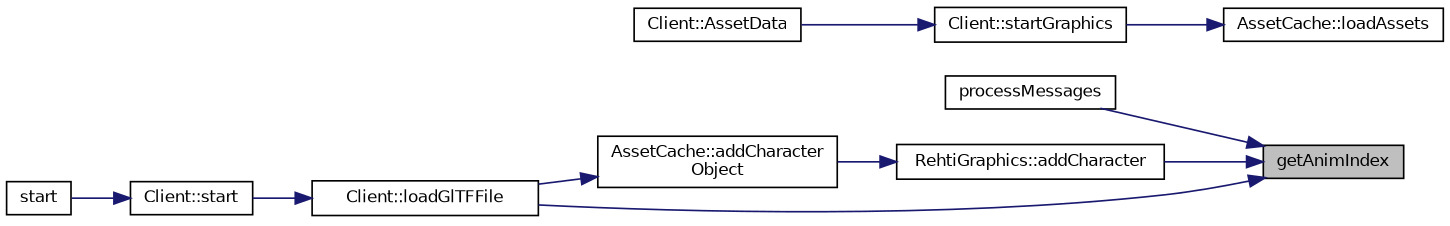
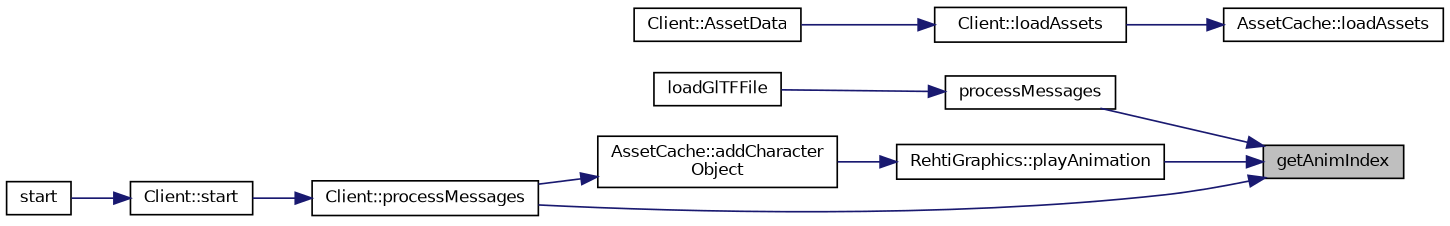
node "Client::startGraphics": label "Client::startGraphics" -> "Client::loadAssets"
node "loadGlTFFile": added
node "RehtiGraphics::addCharacter": label "RehtiGraphics::addCharacter" -> "RehtiGraphics::playAnimation"
node "Client::loadGlTFFile": label "Client::loadGlTFFile" -> "Client::processMessages"
